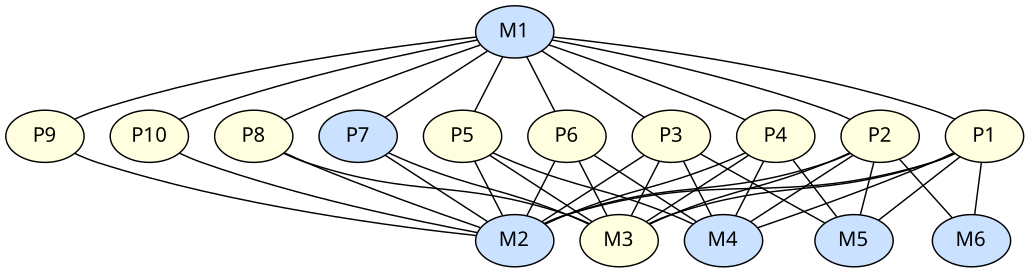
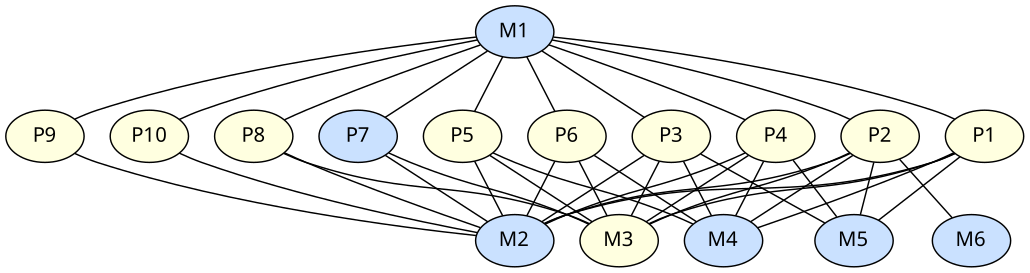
edge "P1" -- "M6": removed
